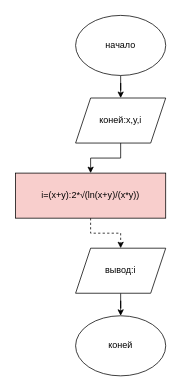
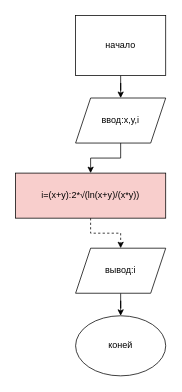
node "начало": shape ellipse -> rectangle
node "коней:x,y,i": label "коней:x,y,i" -> "ввод:x,y,i"
